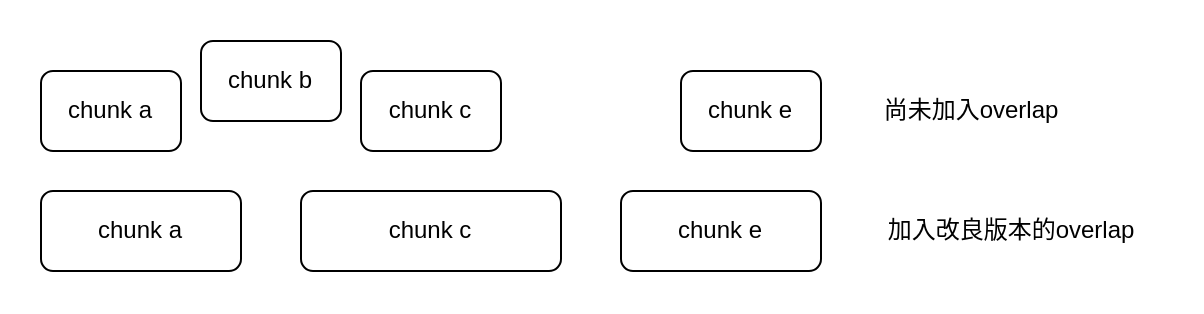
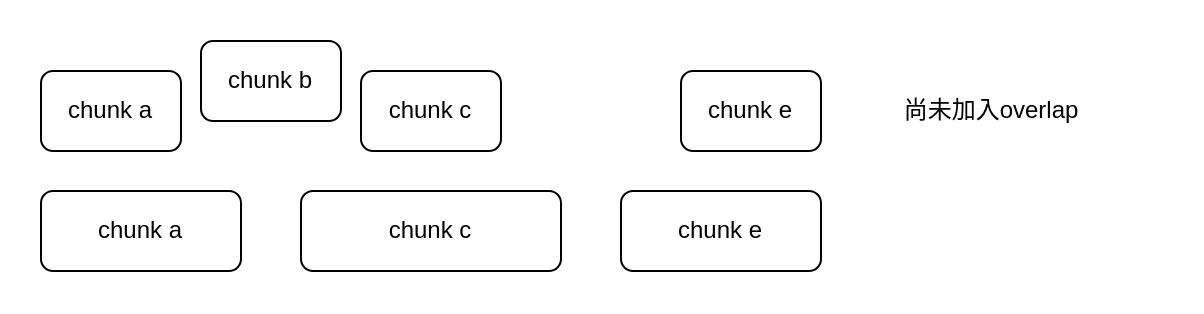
node "尚未加入overlap": moved (971, 111) -> (991, 111)
node "加入改良版本的overlap": removed
